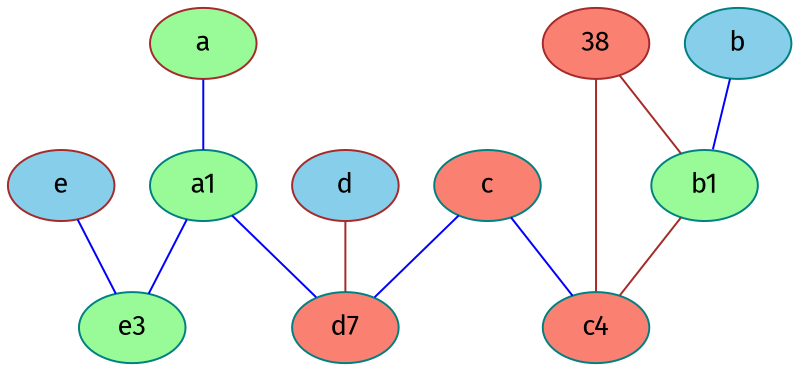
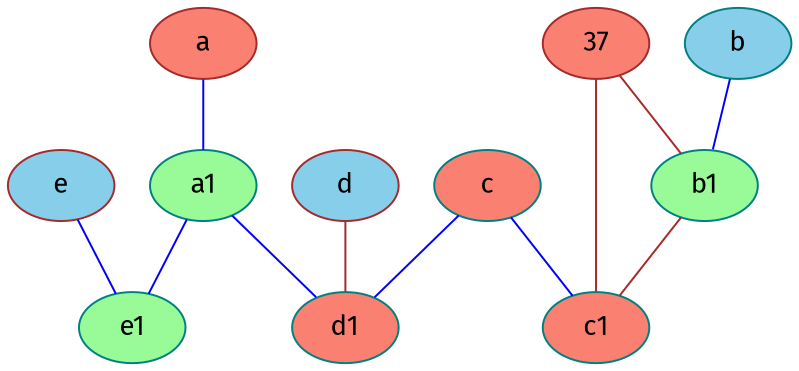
node "a": fillcolor palegreen -> salmon
node "38": label "38" -> "37"
node "e3": label "e3" -> "e1"
node "d7": label "d7" -> "d1"
node "c4": label "c4" -> "c1"
